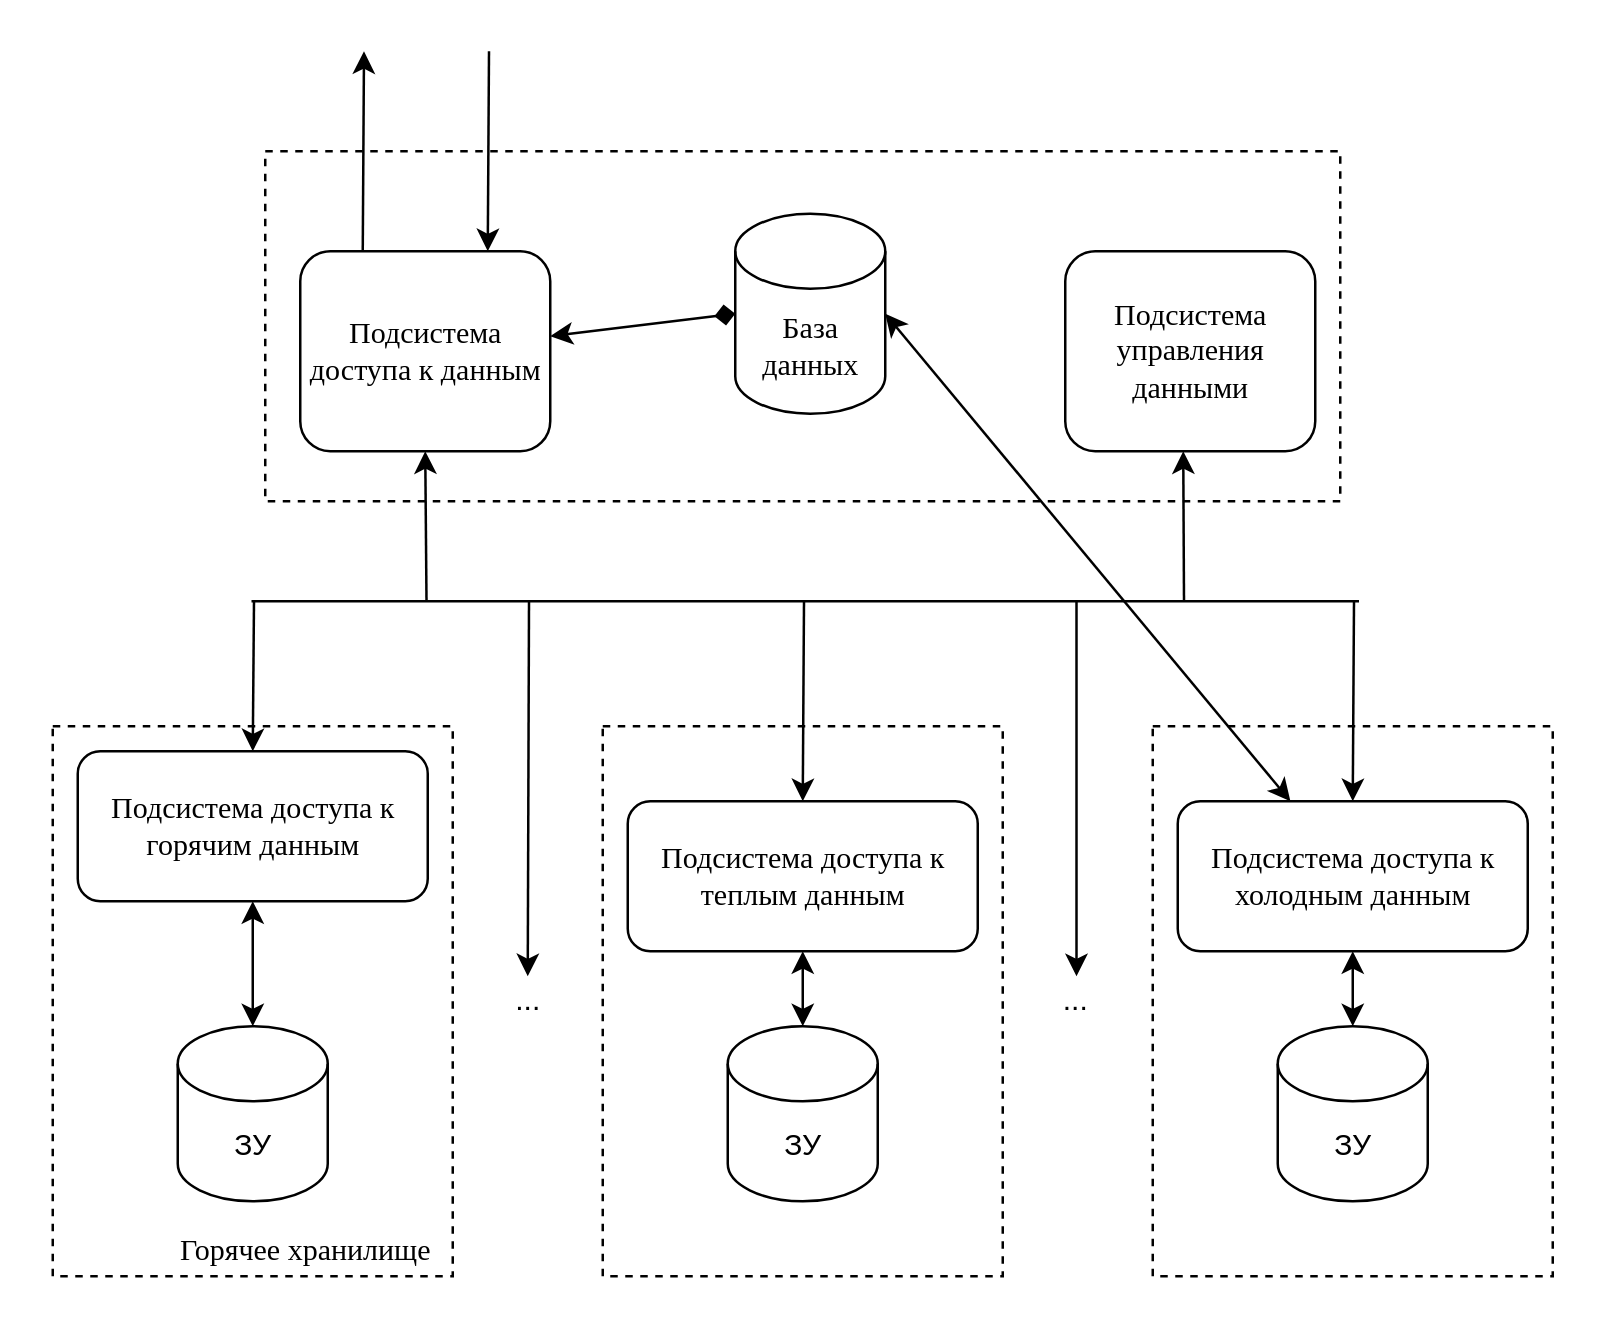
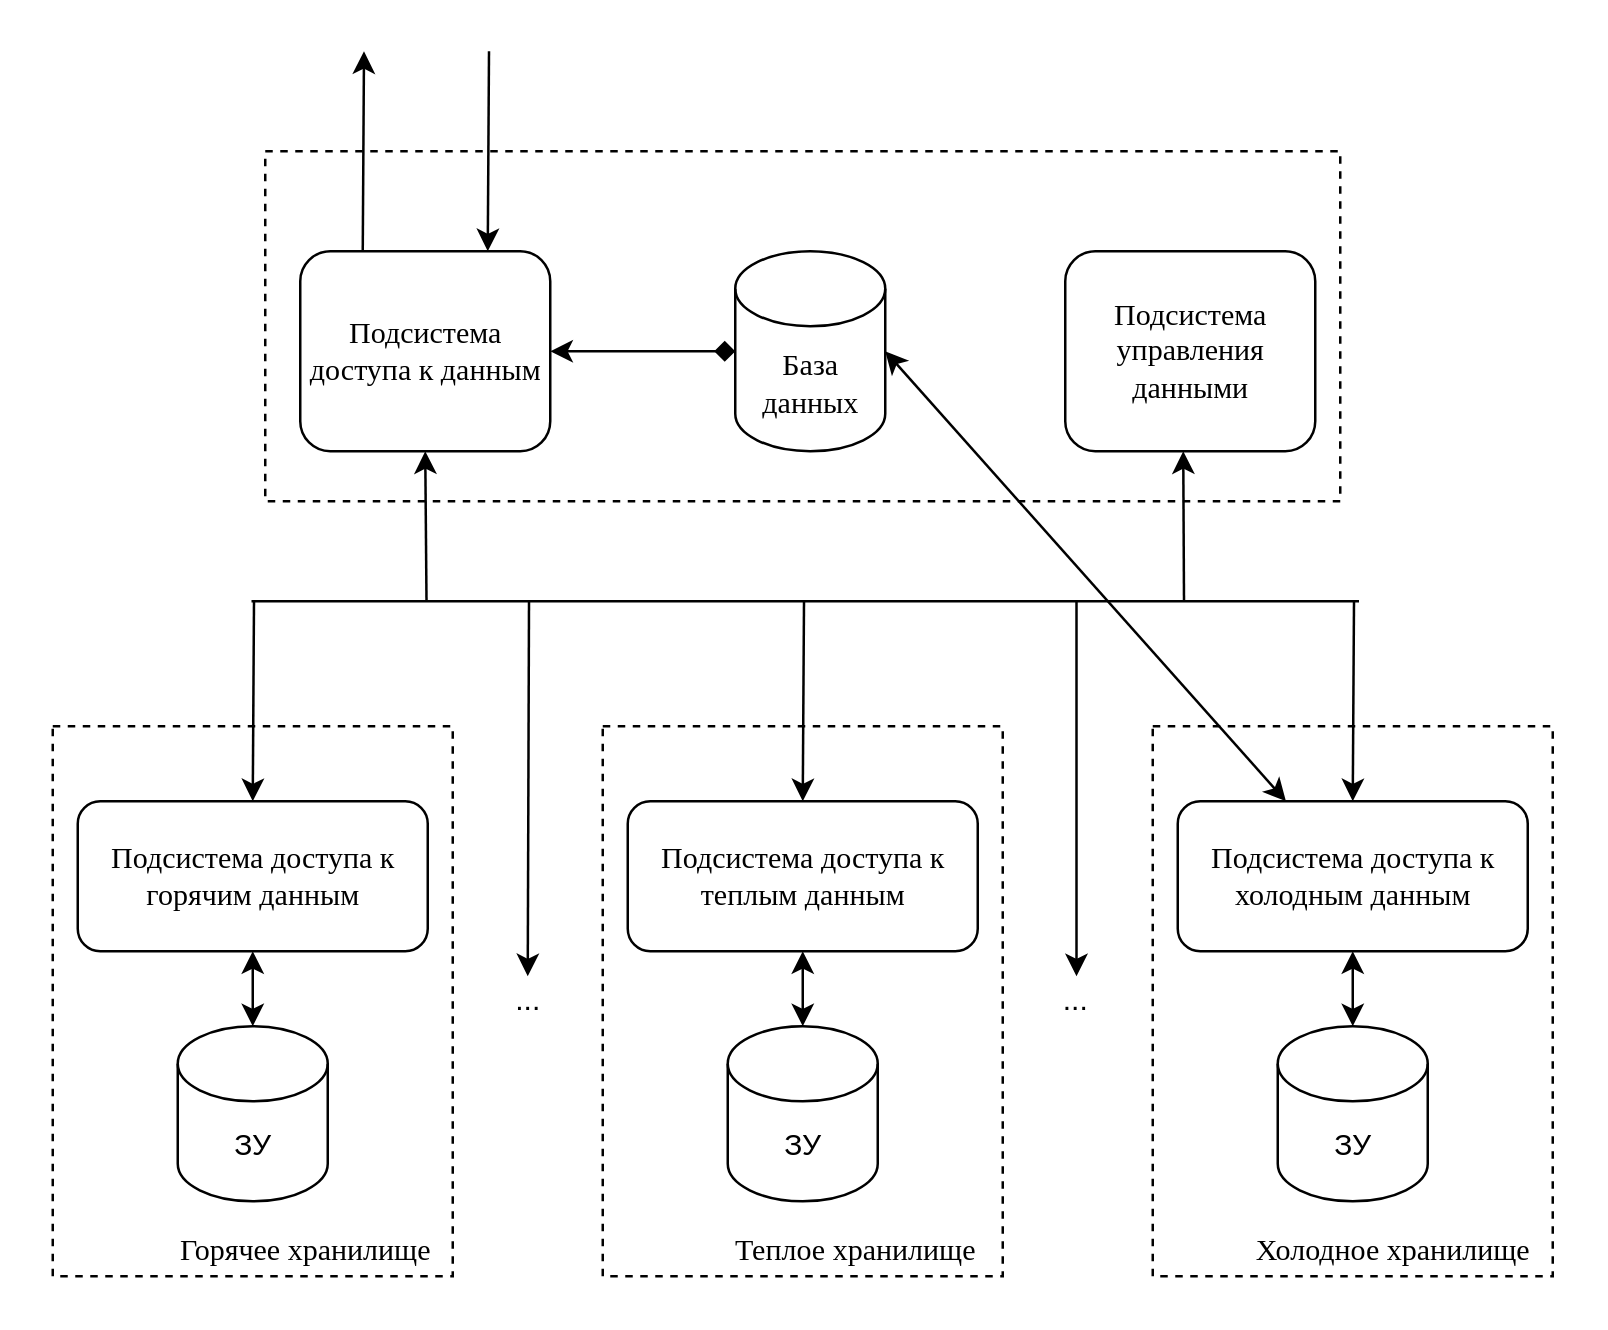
node "База данных": moved (810, 314) -> (810, 351)
node "Подсистема доступа к горячим данным": moved (253, 826) -> (253, 876)
node "Теплое хранилище": added
node "Холодное хранилище": added
